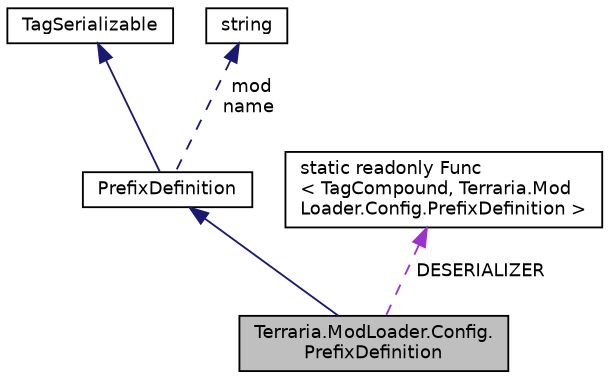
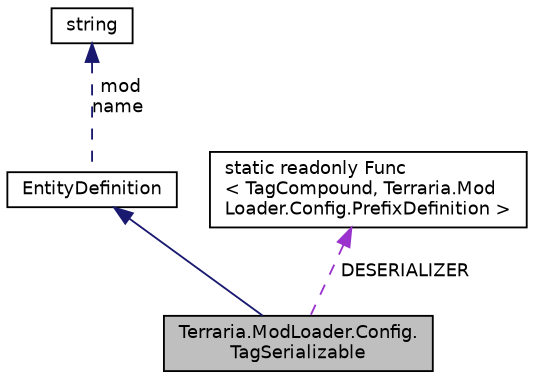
node "TagSerializable": removed
node "PrefixDefinition": label "PrefixDefinition" -> "EntityDefinition"
node "Terraria.ModLoader.Config. PrefixDefinition": label "Terraria.ModLoader.Config. PrefixDefinition" -> "Terraria.ModLoader.Config. TagSerializable"
